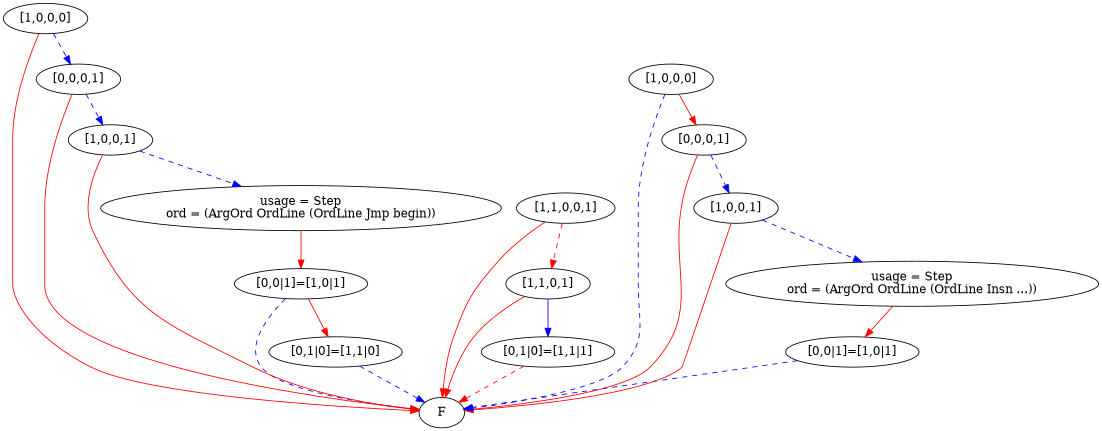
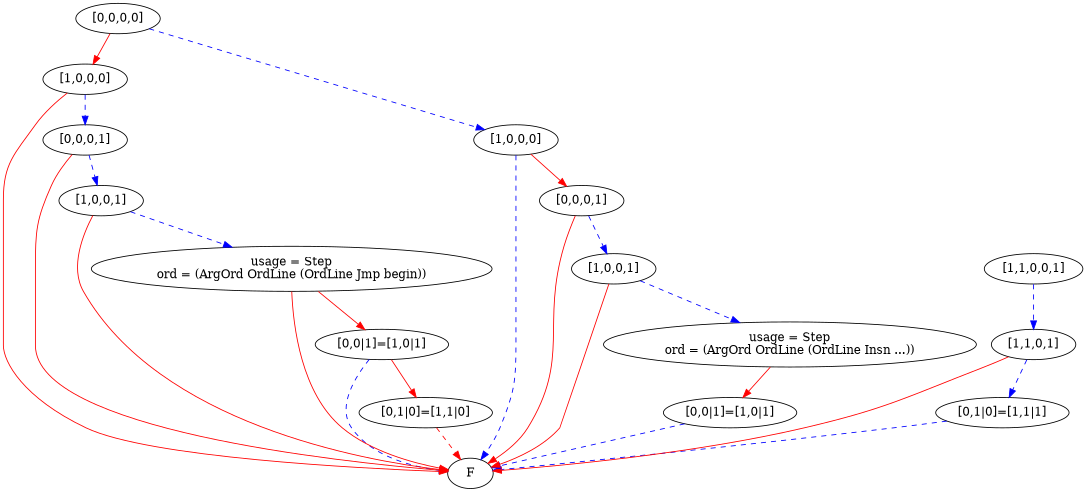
node "[0,0,0,0]": added
edge "[1,1,0,0,1]" -> "[1,1,0,1]": color red -> blue
edge "[1,1,0,0,1]" -> "F": now "usage = Step ord = (ArgOrd OrdLine (OrdLine Jmp begin))" -> "F"
edge "[1,1,0,1]" -> "[0,1|0]=[1,1|1]": style solid -> dashed
edge "[0,1|0]=[1,1|0]" -> "F": color blue -> red
edge "[0,1|0]=[1,1|1]" -> "F": color red -> blue
